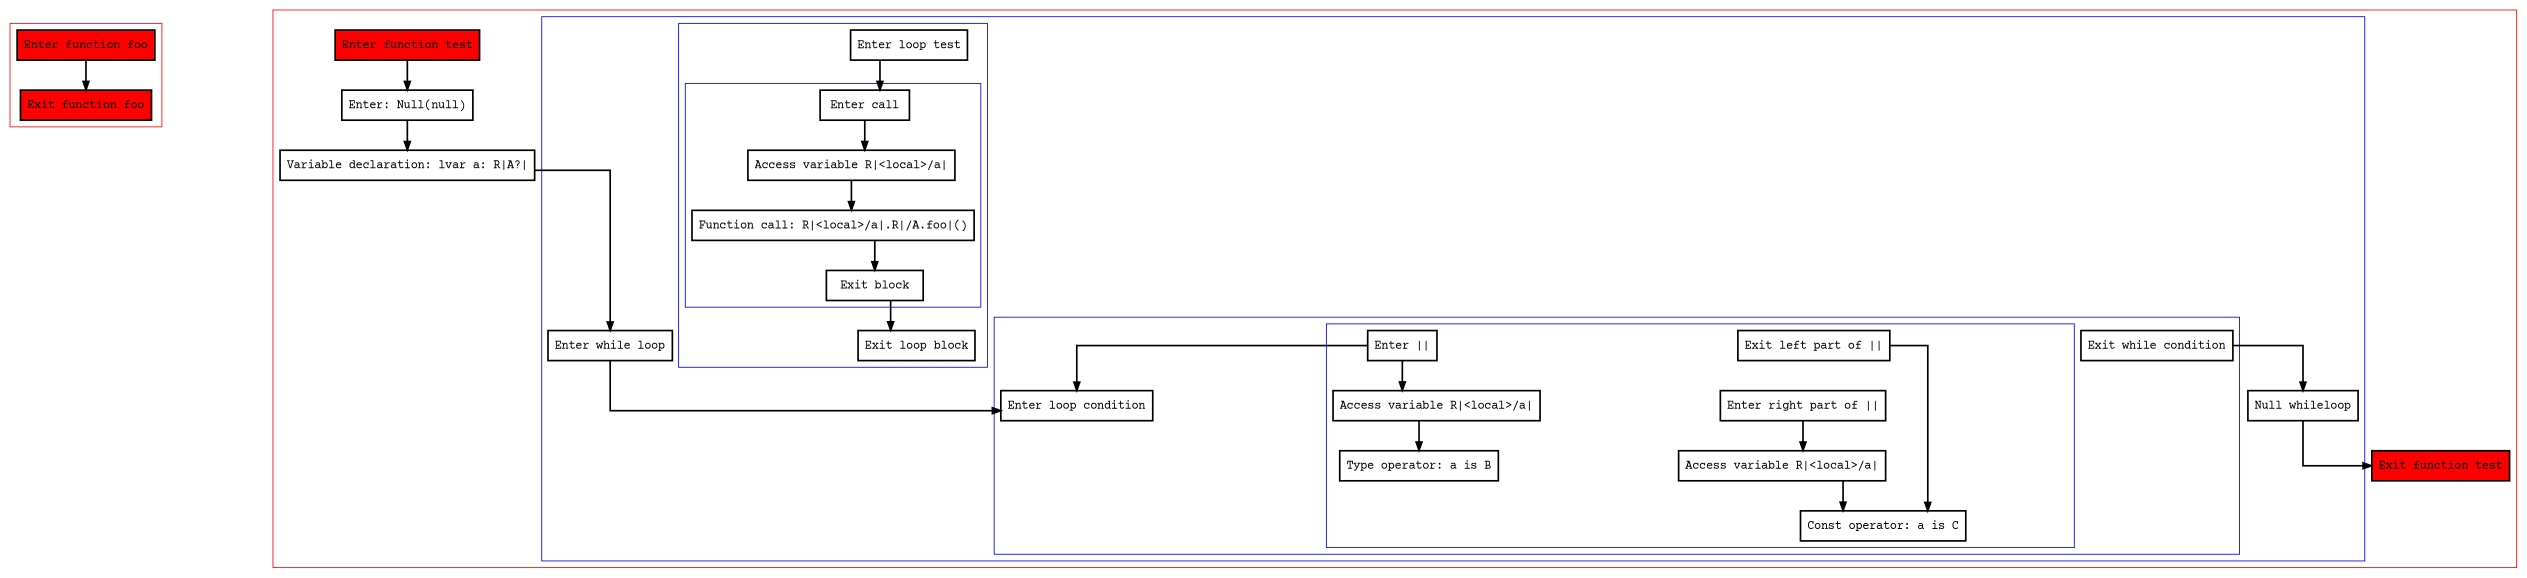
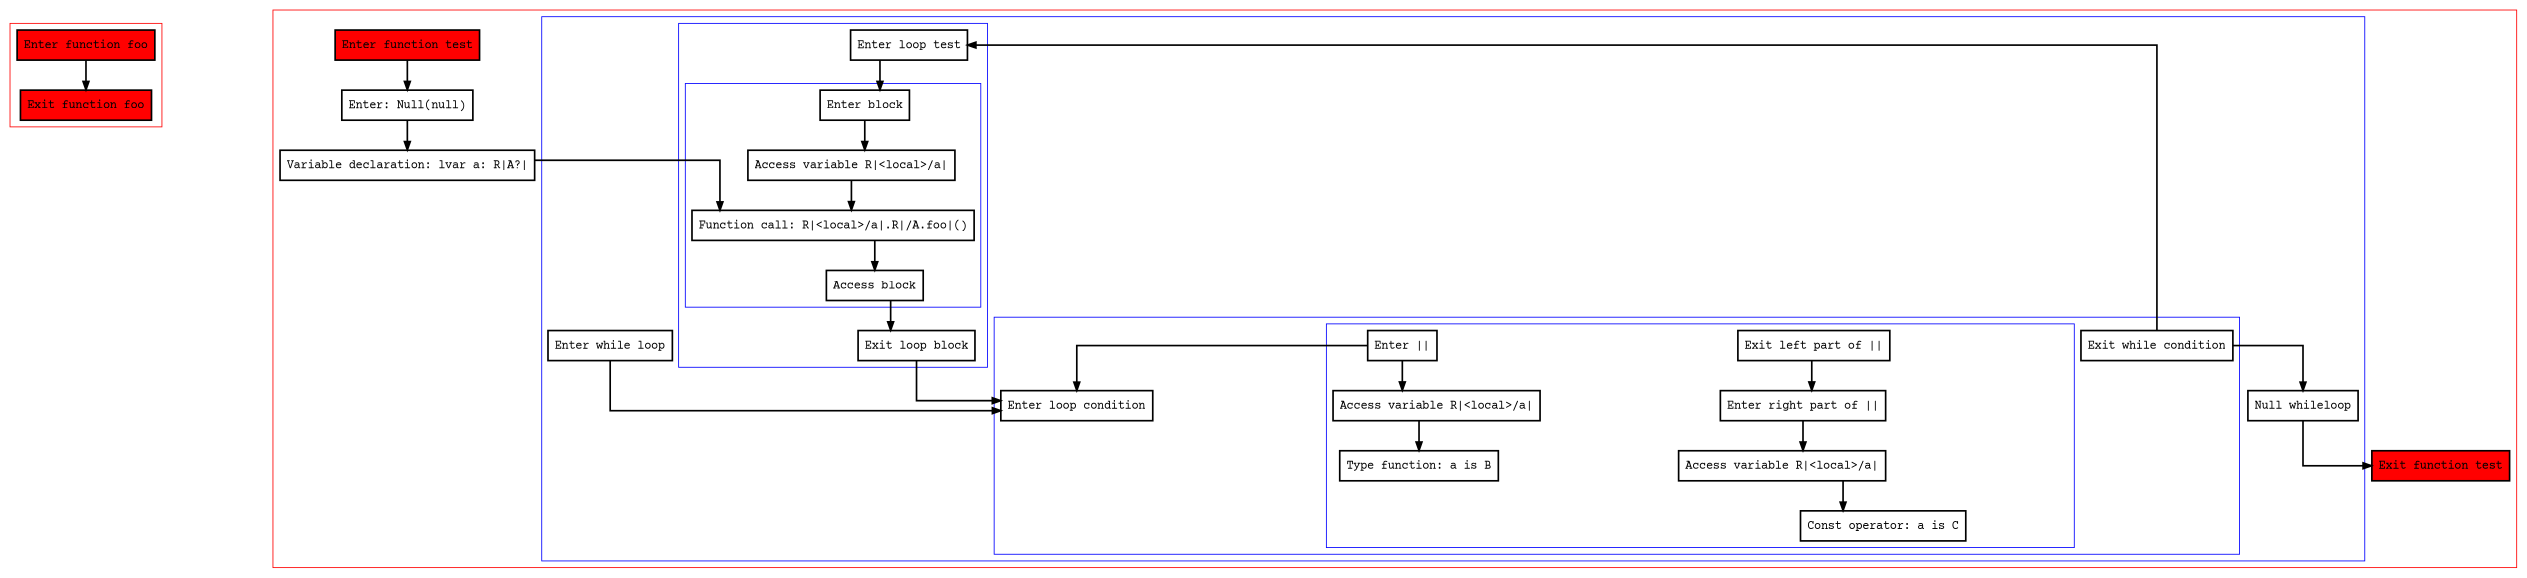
edge "Exit while condition" -> "Enter loop test": added
node "Enter call": label "Enter call" -> "Enter block"
edge "Variable declaration: lvar a: R|A?|" -> "Enter while loop": now "Variable declaration: lvar a: R|A?|" -> "Function call: R|<local>/a|.R|/A.foo|()"
node "Exit block": label "Exit block" -> "Access block"
edge "Exit loop block" -> "Enter loop condition": added
edge "Exit left part of ||" -> "Const operator: a is C": now "Exit left part of ||" -> "Enter right part of ||"
node "Type operator: a is B": label "Type operator: a is B" -> "Type function: a is B"
